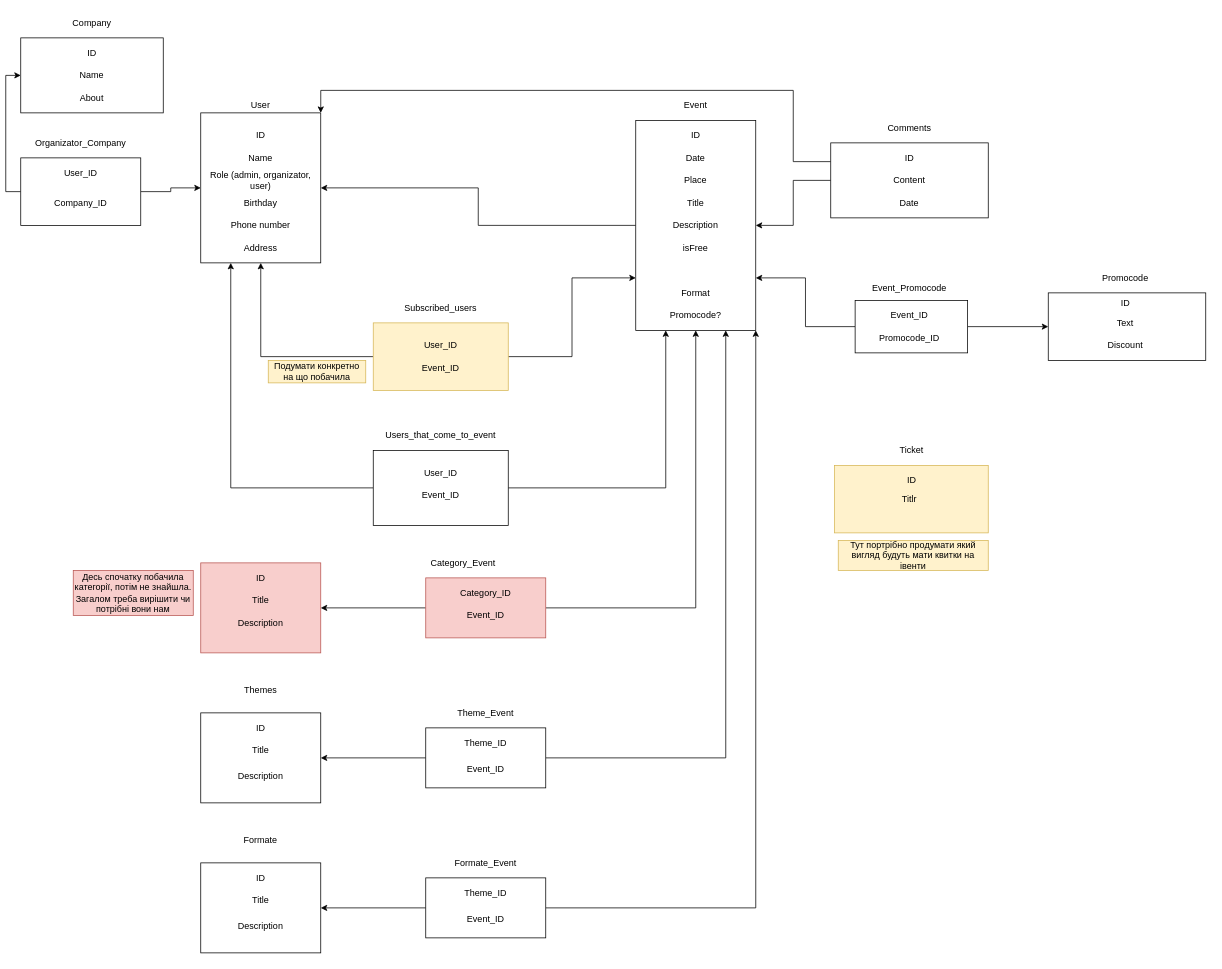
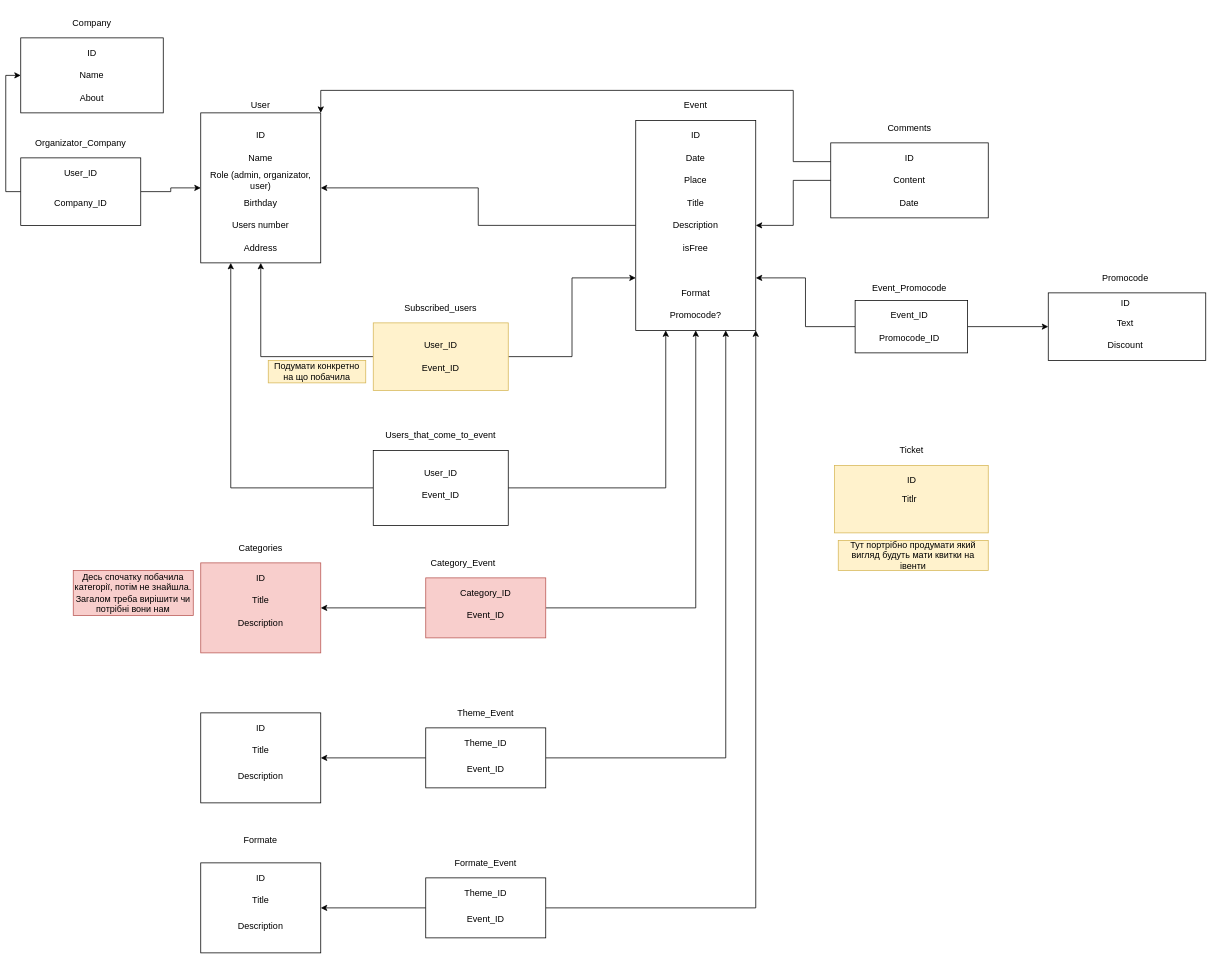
node "Phone number": label "Phone number" -> "Users number"
node "Categories": added
node "Themes": removed
